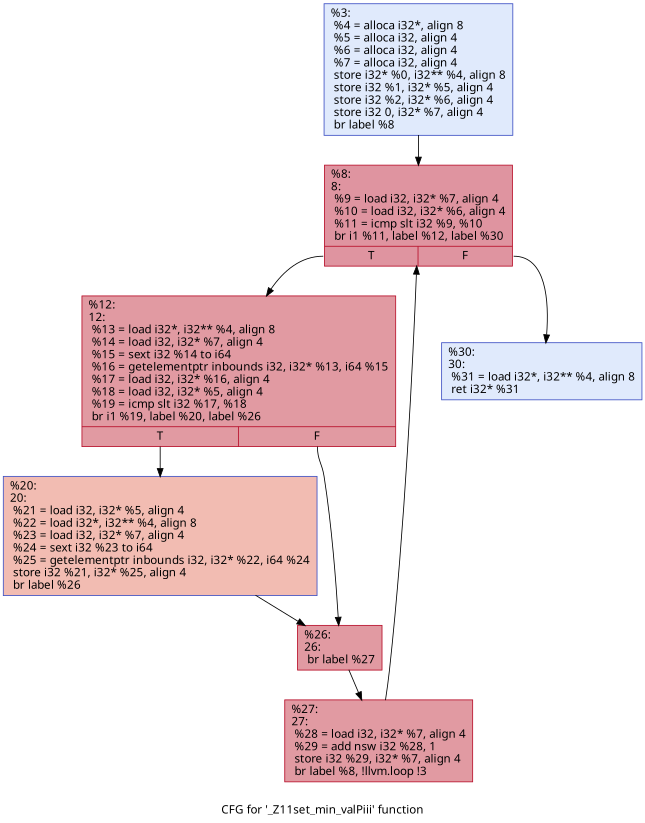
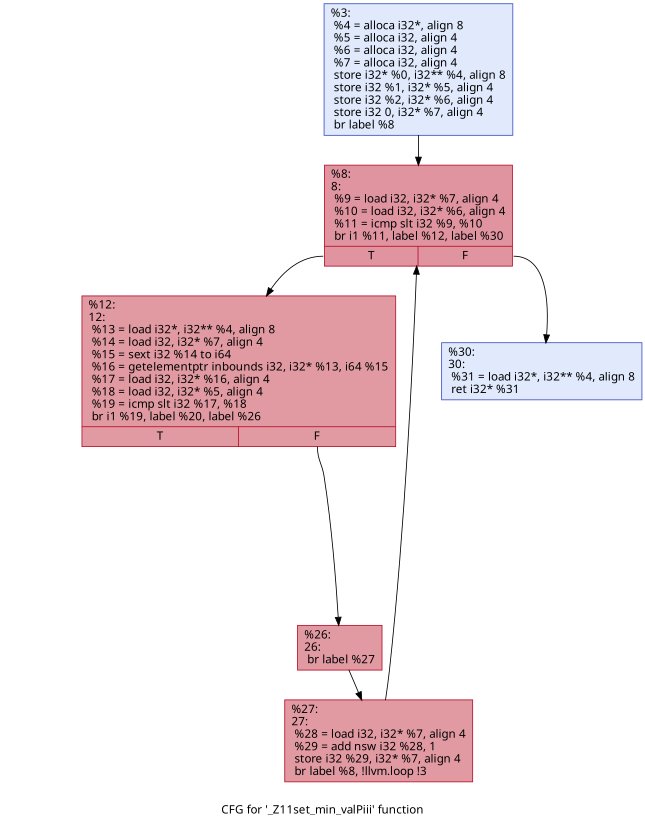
node "%20:": removed
